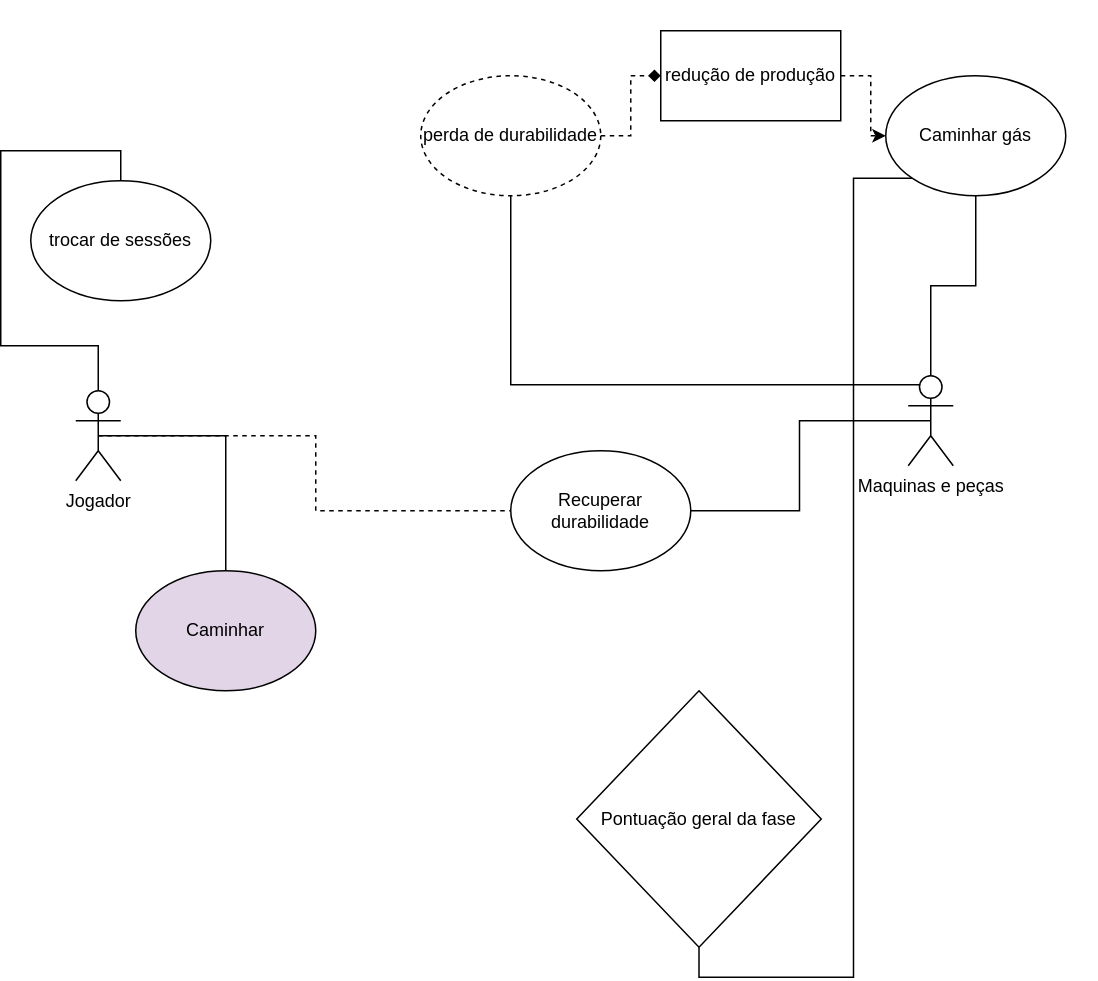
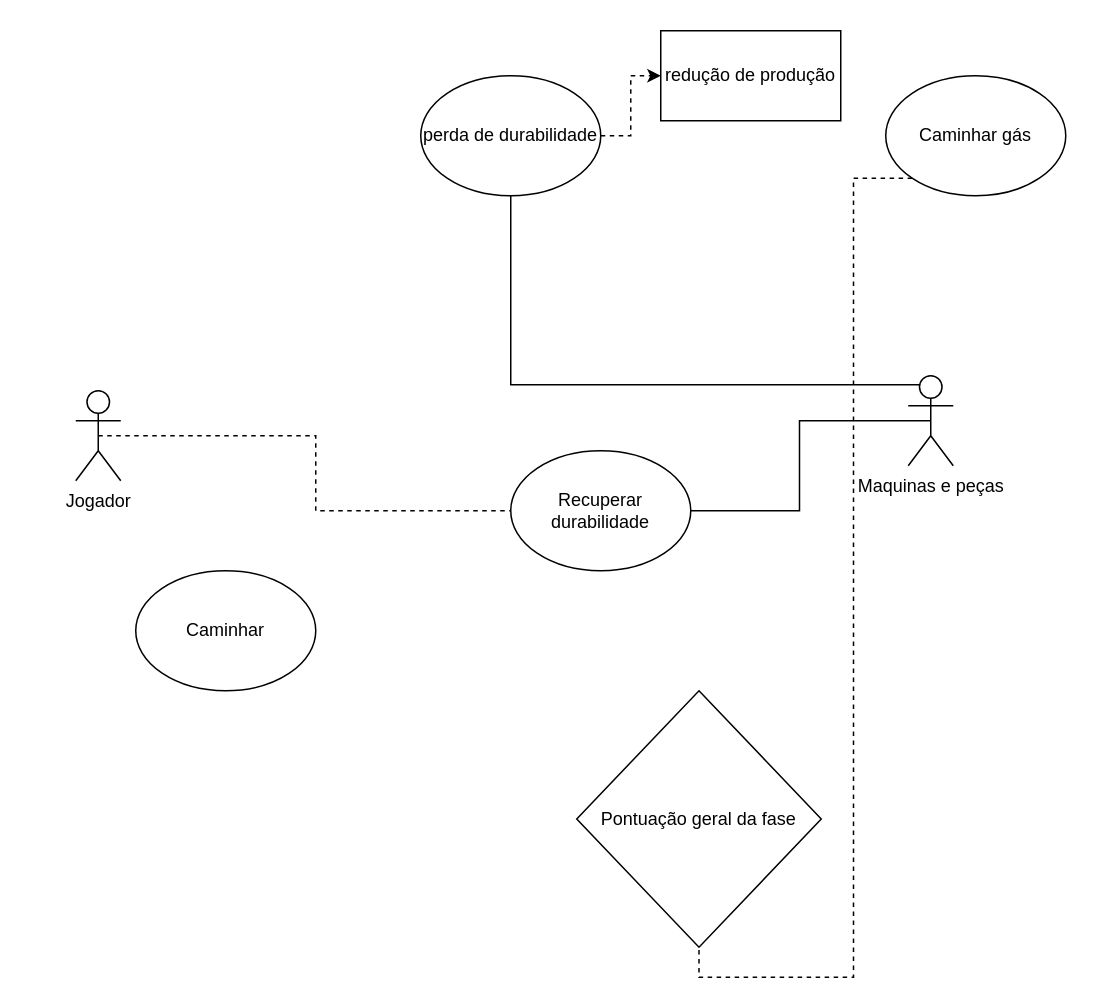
edge "perda de durabilidade" -> "redução de produção": arrowhead diamond -> classic
edge "redução de produção" -> "Caminhar gás": removed
node "perda de durabilidade": style dashed -> solid
node "trocar de sessões": removed
edge "trocar de sessões" -- "Jogador": removed
edge "Caminhar gás" -- "Maquinas e peças": removed
edge "Jogador" -- "Caminhar": removed
node "Caminhar": fillcolor #e1d5e7 -> #ffffff
edge "Caminhar gás" -- "Pontuação geral da fase": style solid -> dashed
